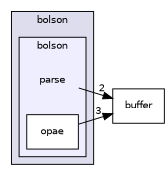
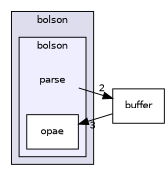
edge "opae" -> "buffer": reversed
